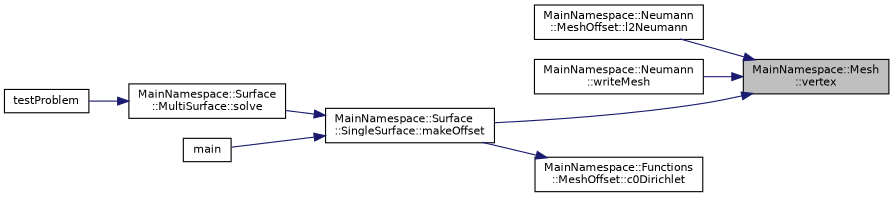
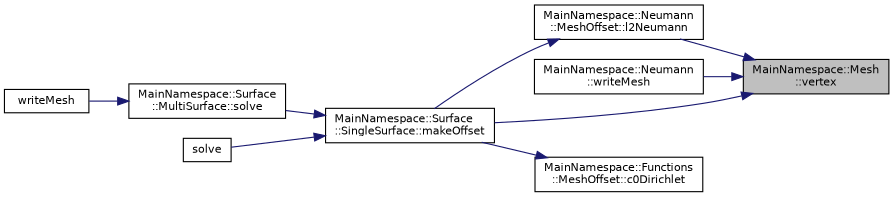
edge "MainNamespace::Surface ::SingleSurface::makeOffset" -> "MainNamespace::Neumann ::MeshOffset::l2Neumann": added
node "testProblem": label "testProblem" -> "writeMesh"
node "main": label "main" -> "solve"
